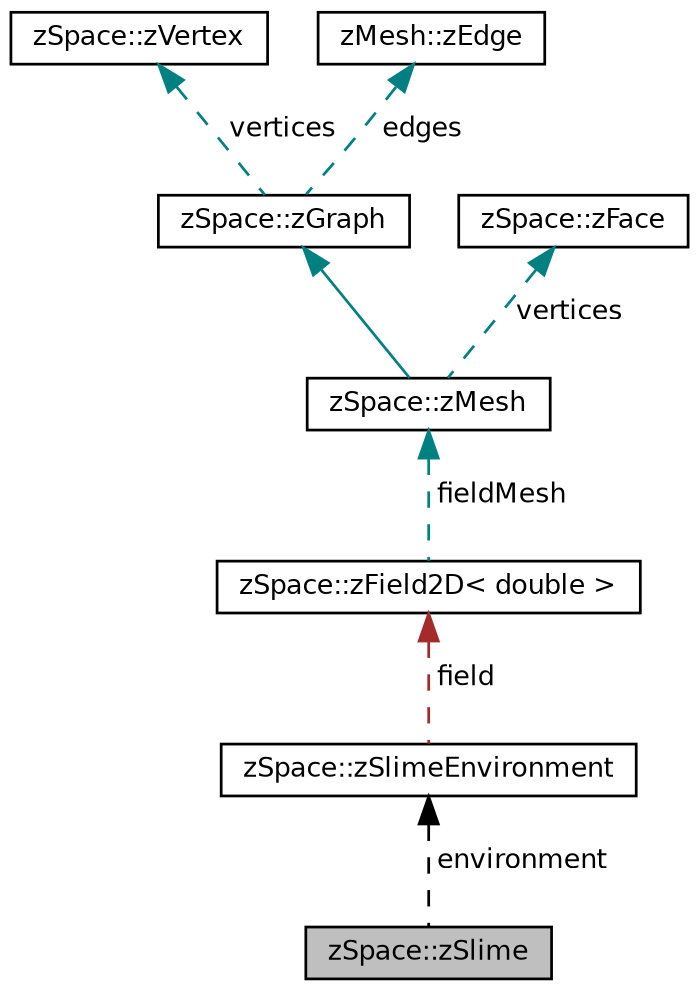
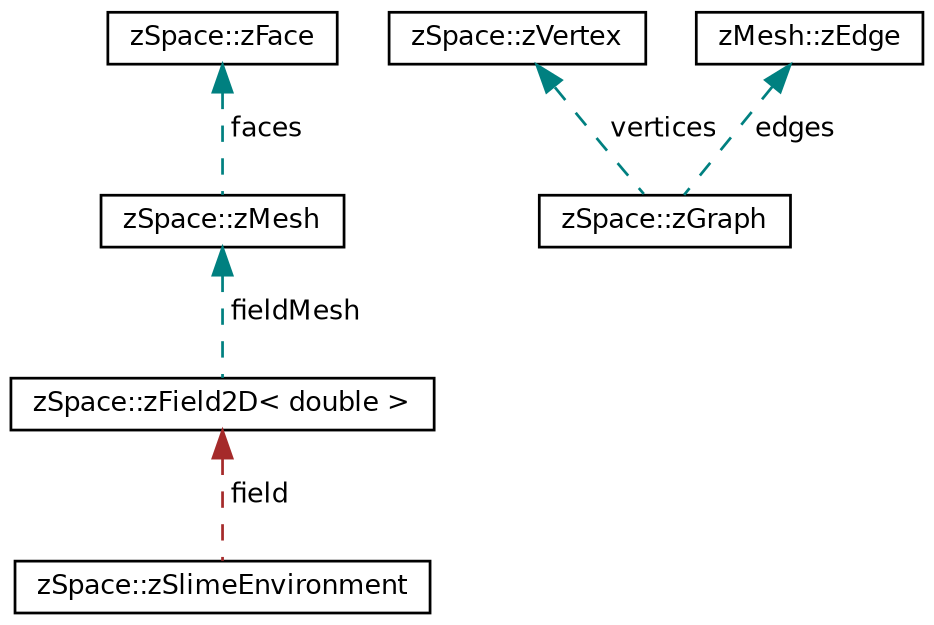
edge "zSpace::zMesh" -> "zSpace::zFace": label " vertices" -> " faces"
edge "zSpace::zMesh" -> "zSpace::zGraph": removed
node "zSpace::zSlime": removed
